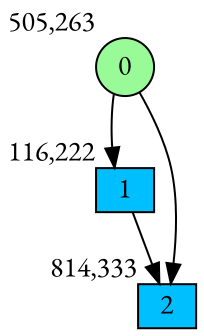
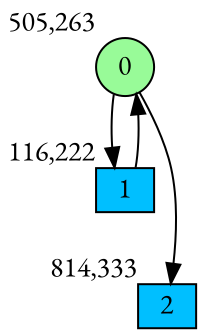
edge "1 116,222" -> "2 814,333": now "1 116,222" -> "0 505,263"
